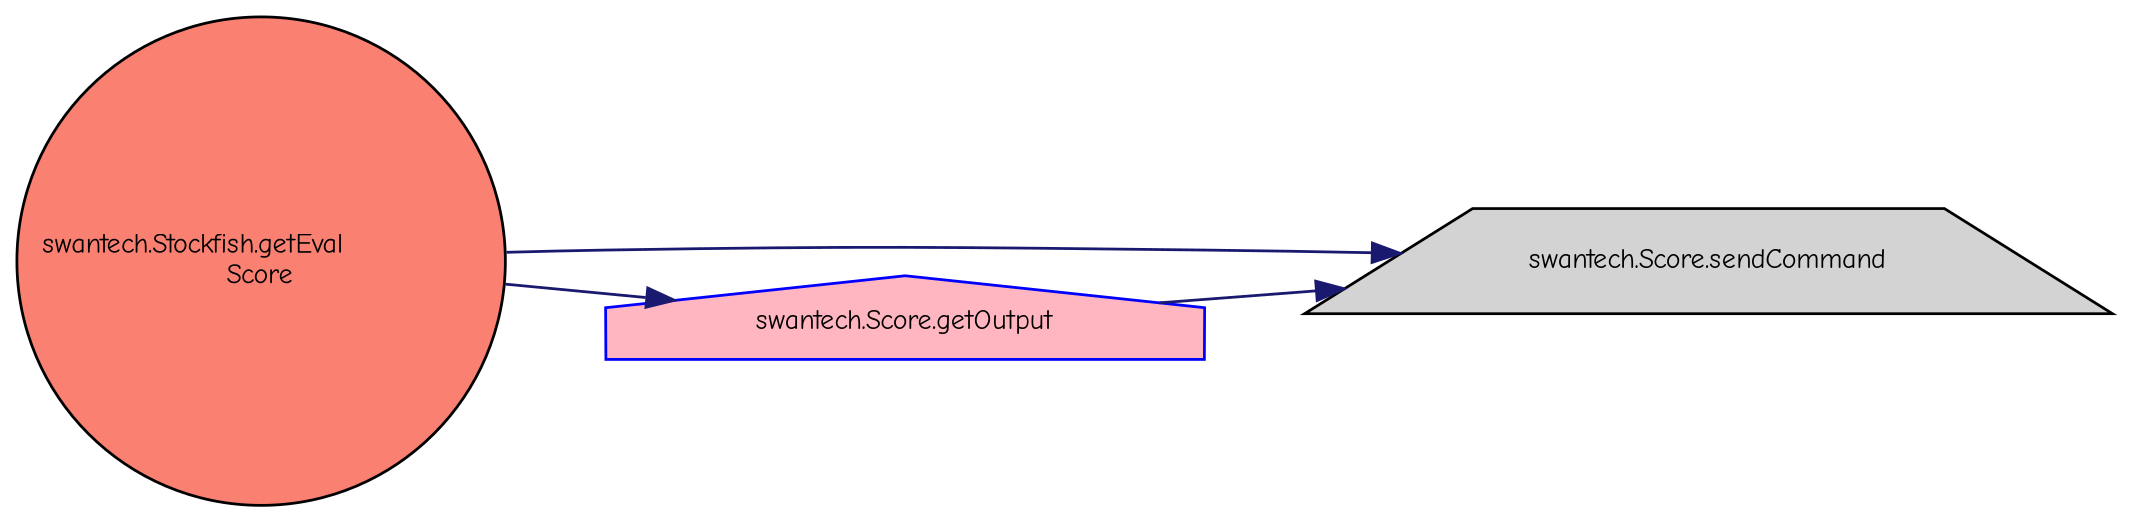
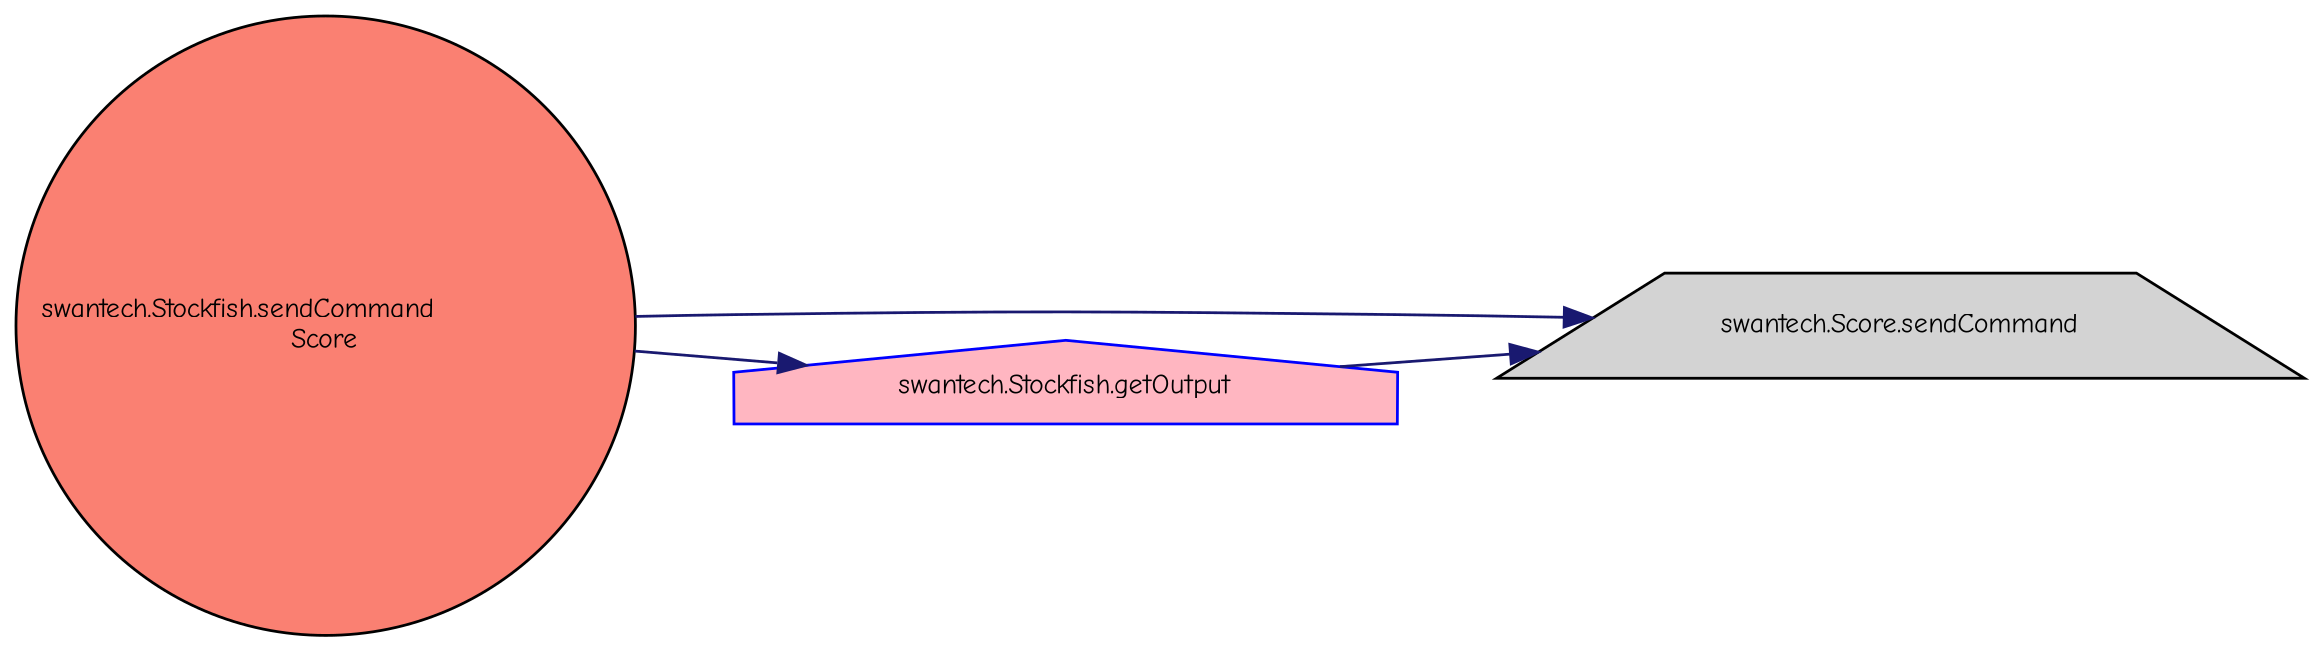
node "swantech.Stockfish.getEval Score": label "swantech.Stockfish.getEval Score" -> "swantech.Stockfish.sendCommand Score"
node "swantech.Score.getOutput": label "swantech.Score.getOutput" -> "swantech.Stockfish.getOutput"
